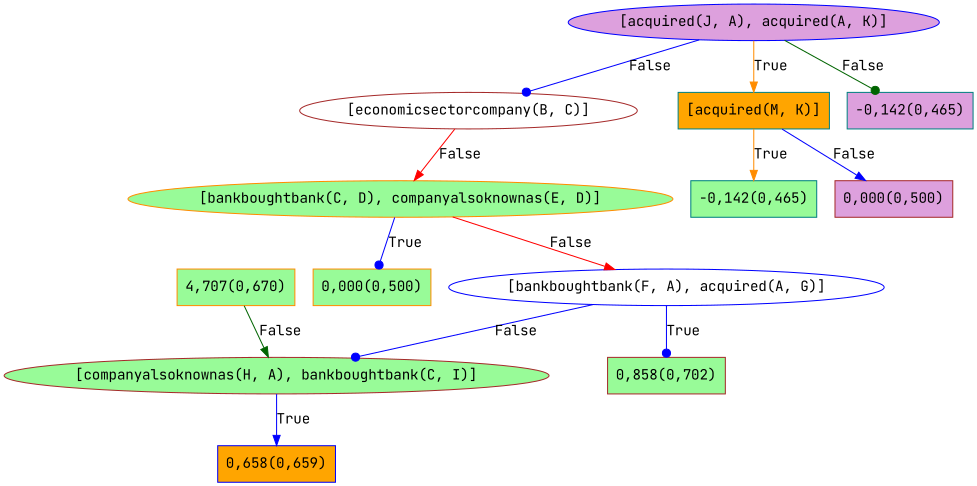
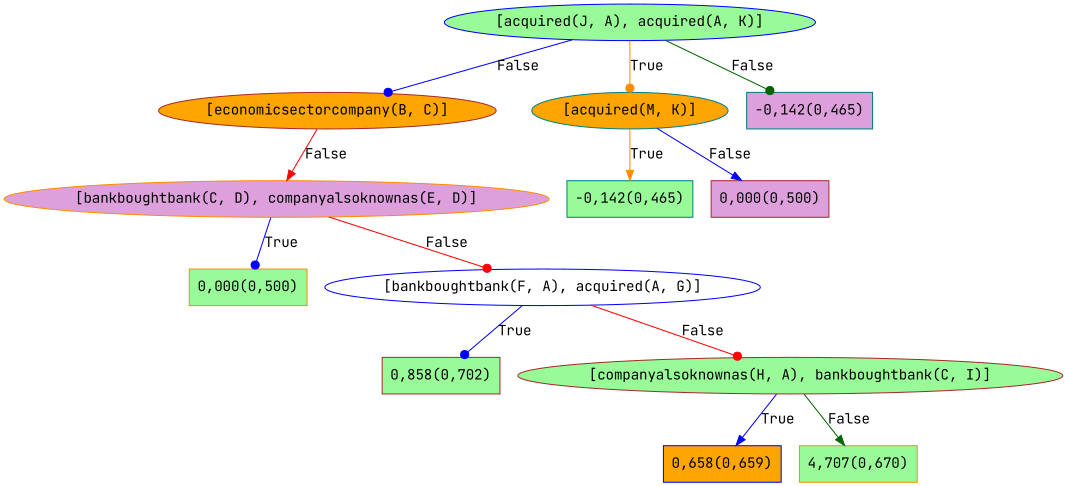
node "[acquired(J, A), acquired(A, K)]": fillcolor plum -> palegreen
edge "[acquired(J, A), acquired(A, K)]" -> "[acquired(M, K)]": arrowhead normal -> dot
node "[economicsectorcompany(B, C)]": fillcolor white -> orange
node "[acquired(M, K)]": shape box -> ellipse
node "[bankboughtbank(C, D), companyalsoknownas(E, D)]": fillcolor palegreen -> plum
edge "[bankboughtbank(C, D), companyalsoknownas(E, D)]" -> "[bankboughtbank(F, A), acquired(A, G)]": arrowhead normal -> dot
edge "4,707(0,670)" -> "[companyalsoknownas(H, A), bankboughtbank(C, I)]": reversed
edge "[bankboughtbank(F, A), acquired(A, G)]" -> "[companyalsoknownas(H, A), bankboughtbank(C, I)]": color blue -> red
